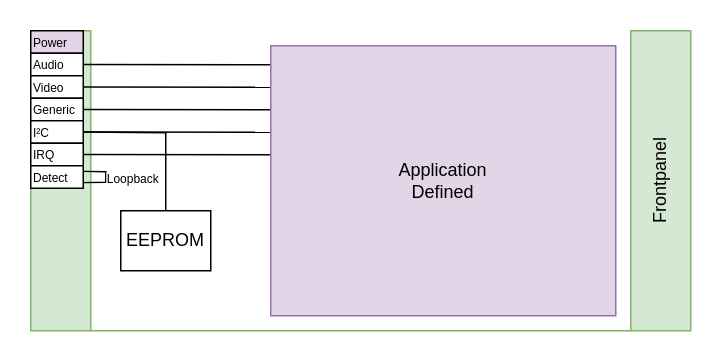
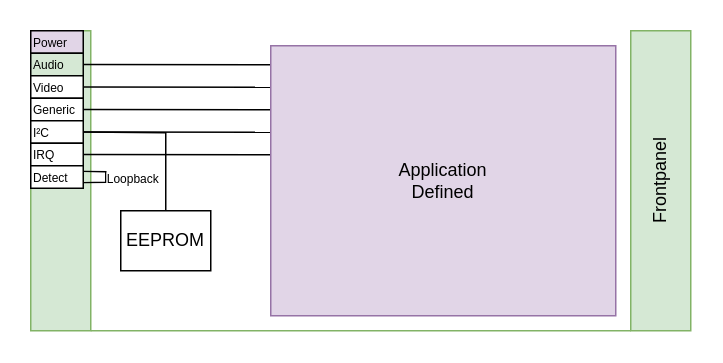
node "Audio": fillcolor #ffffff -> #d5e8d4
